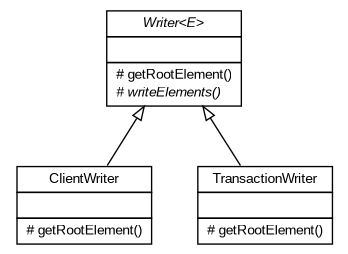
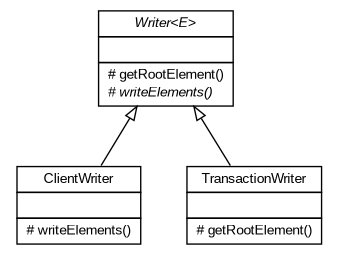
node "ClientWriter": text "# getRootElement()" -> "# writeElements()"
